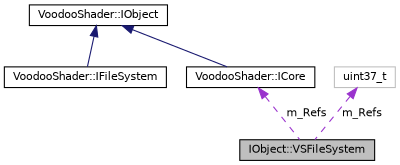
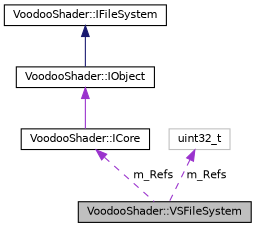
edge "VoodooShader::ICore" -> "VoodooShader::IObject": color midnightblue -> darkorchid3
edge "VoodooShader::IFileSystem" -> "VoodooShader::IObject": reversed
node "uint37_t": label "uint37_t" -> "uint32_t"
node "IObject::VSFileSystem": label "IObject::VSFileSystem" -> "VoodooShader::VSFileSystem"
